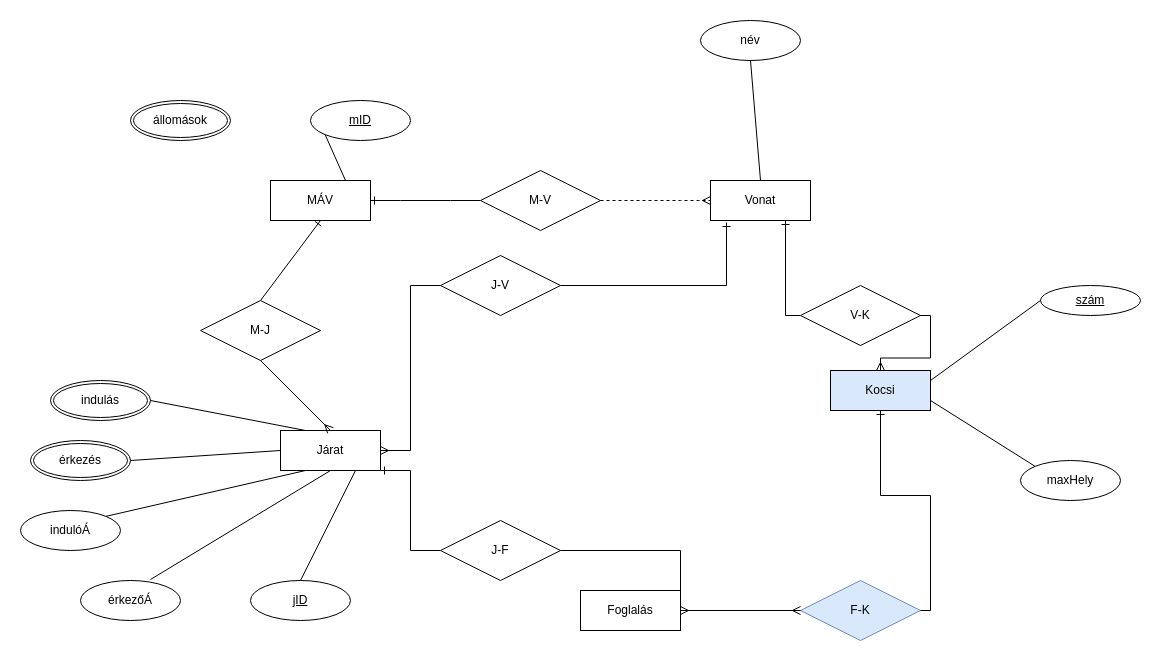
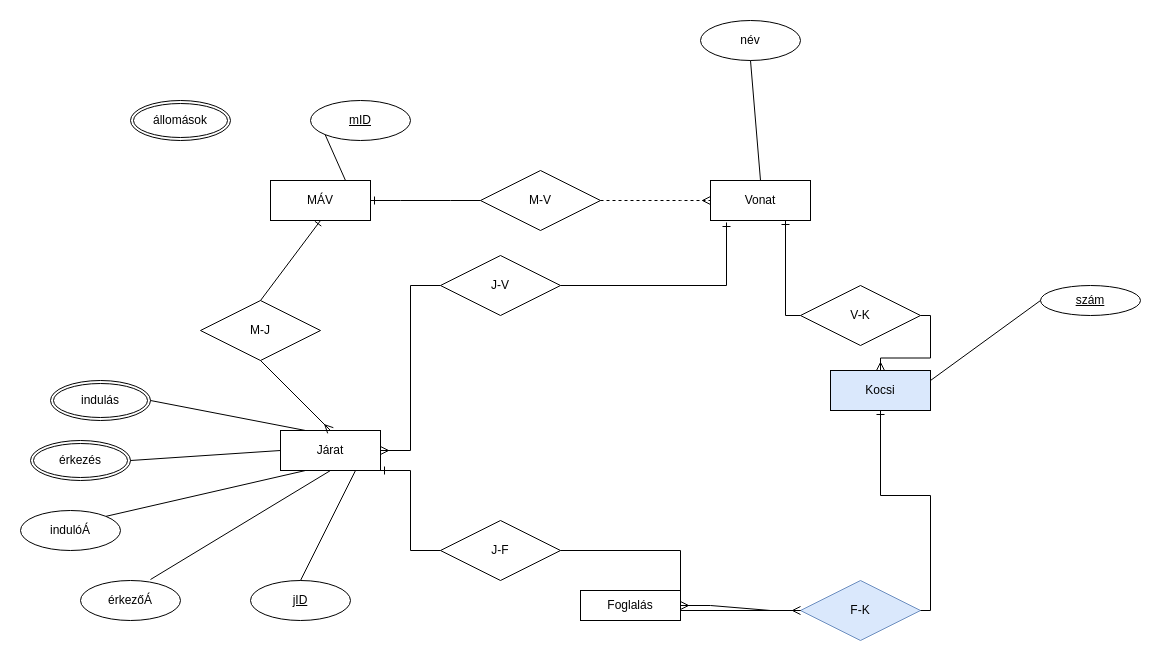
edge "Kocsi" -- "maxHely": removed
node "maxHely": removed
node "Foglalás": size 100x40 -> 100x30
